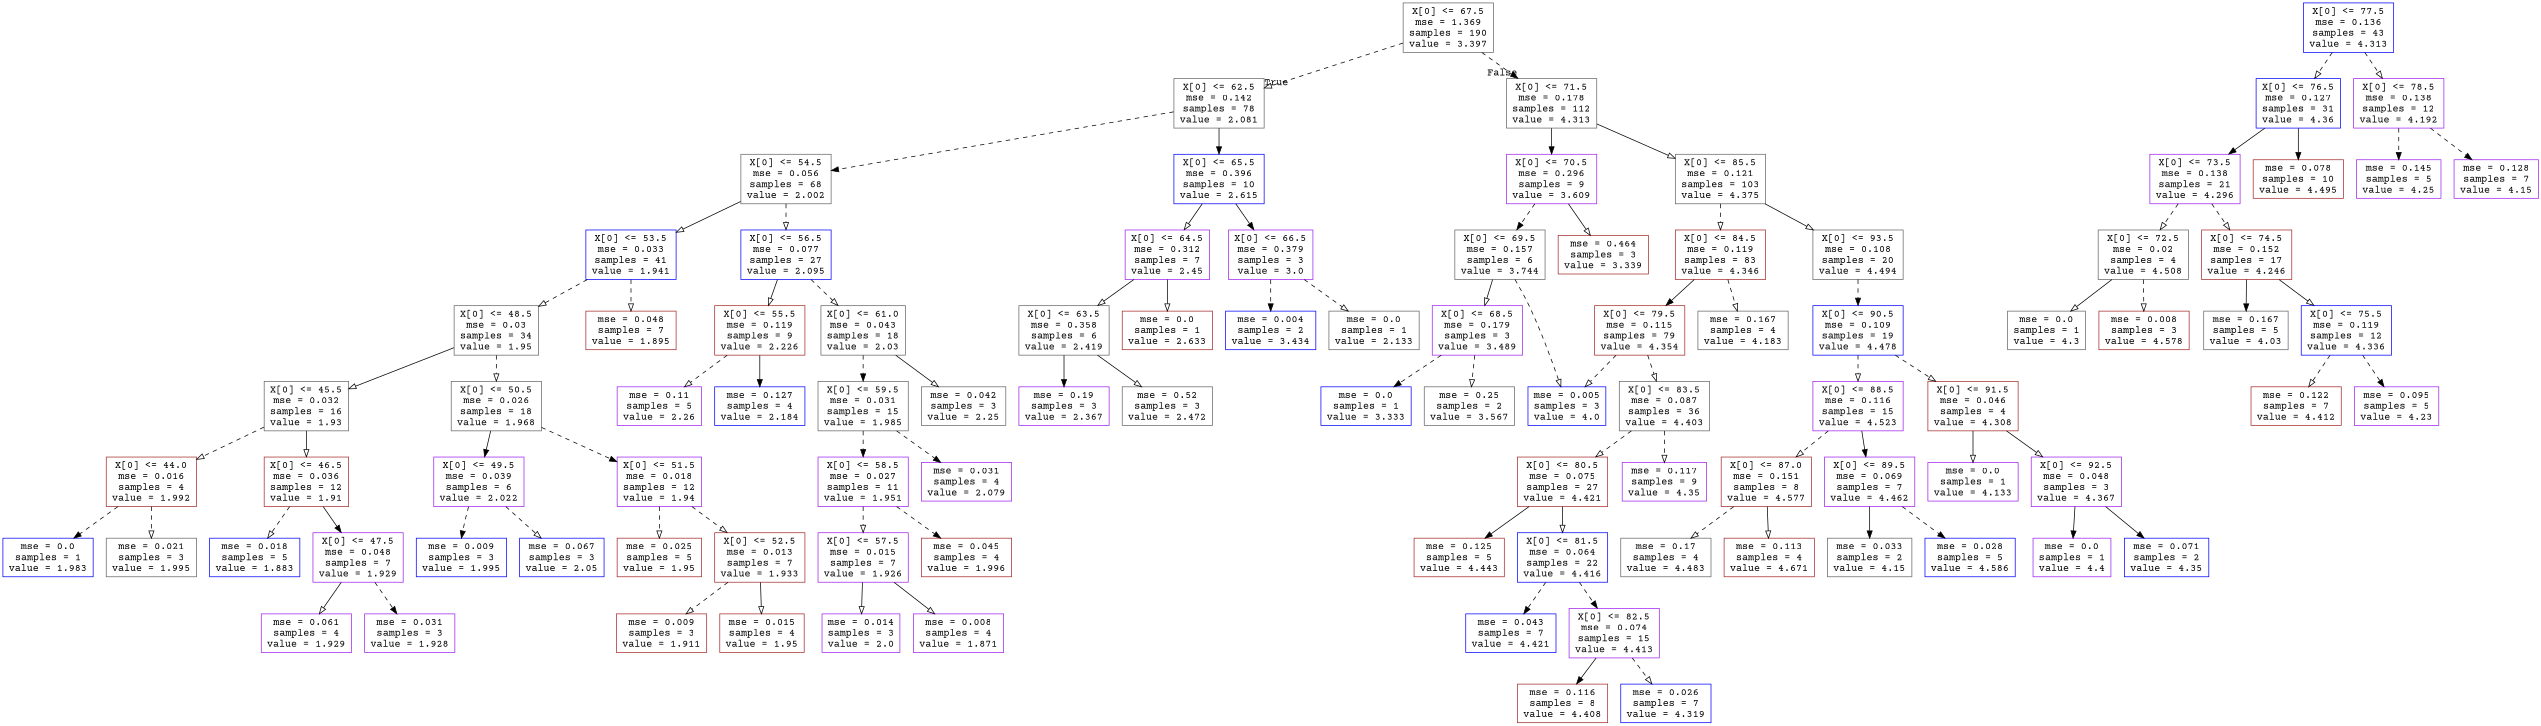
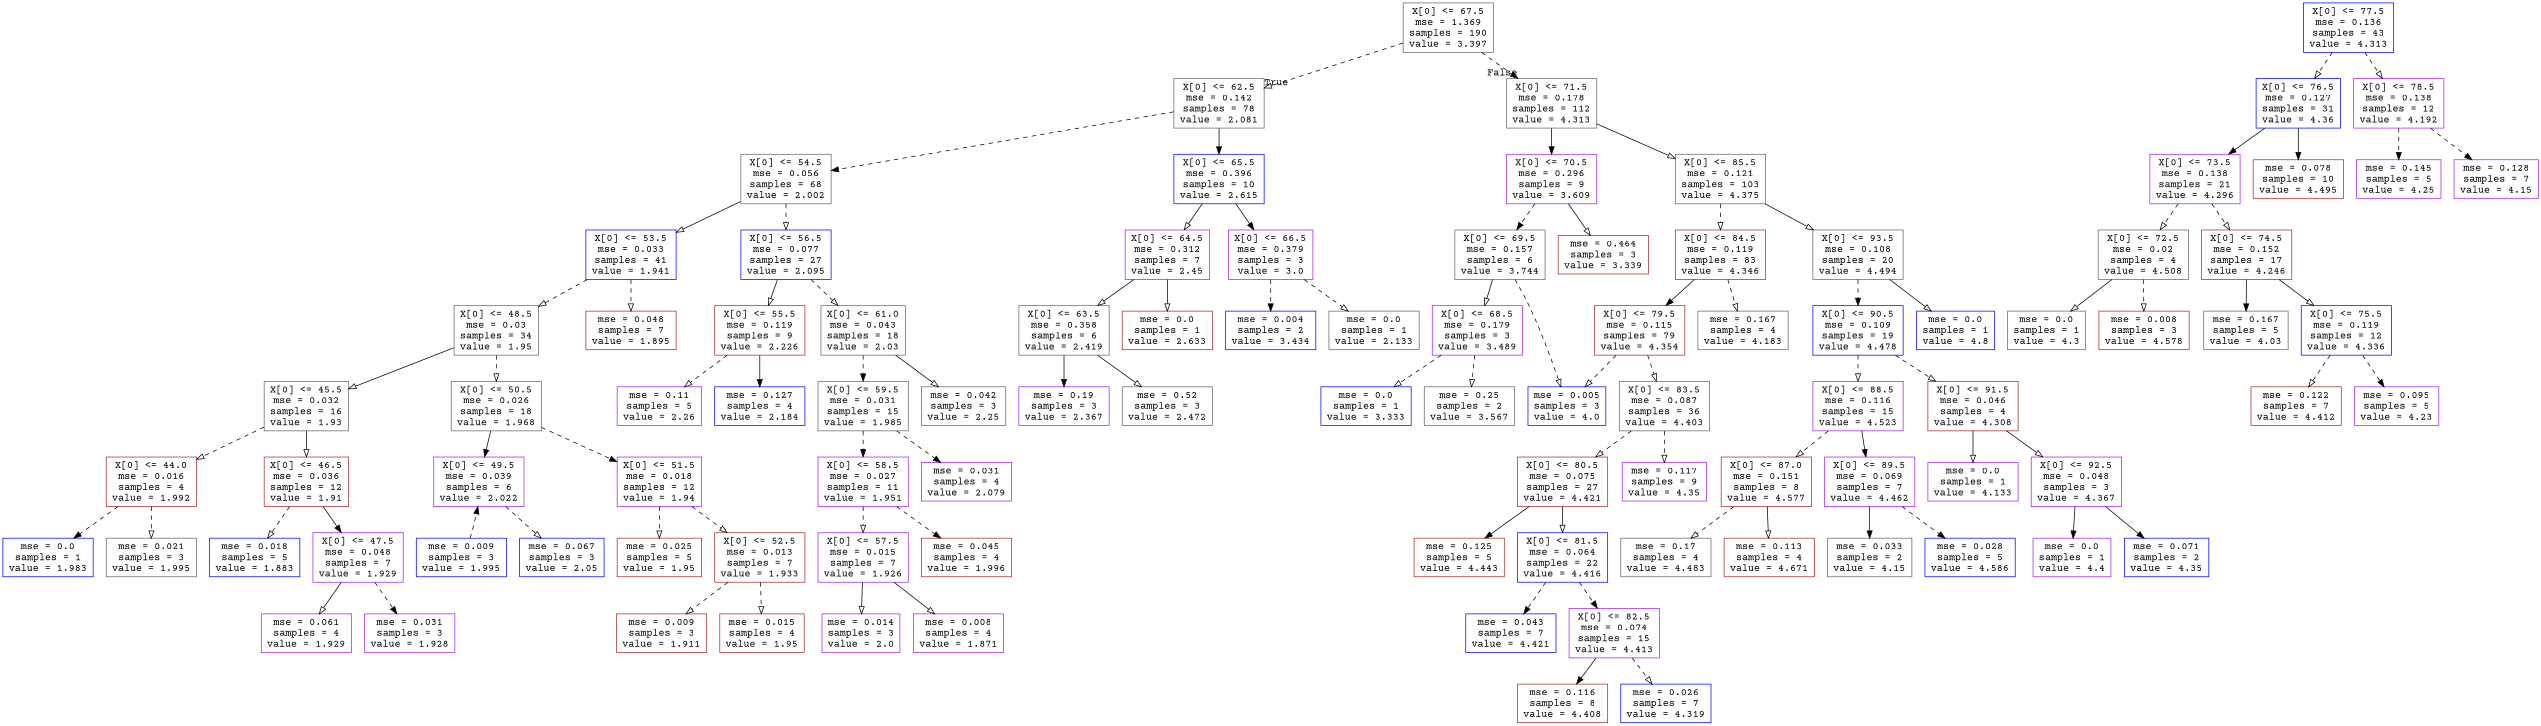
node "mse = 0.0 samples = 1 value = 4.8": added
edge "X[0] <= 68.5 mse = 0.179 samples = 3 value = 3.489" -> "mse = 0.0 samples = 1 value = 3.333": arrowhead normal -> onormal
edge "X[0] <= 49.5 mse = 0.039 samples = 6 value = 2.022" -> "mse = 0.009 samples = 3 value = 1.995": reversed
edge "X[0] <= 52.5 mse = 0.013 samples = 7 value = 1.933" -> "mse = 0.015 samples = 4 value = 1.95": style solid -> dashed
